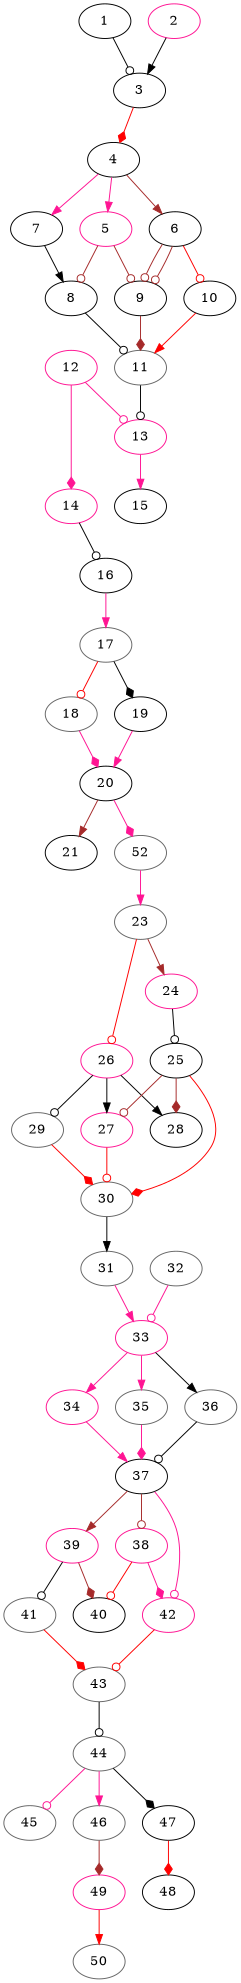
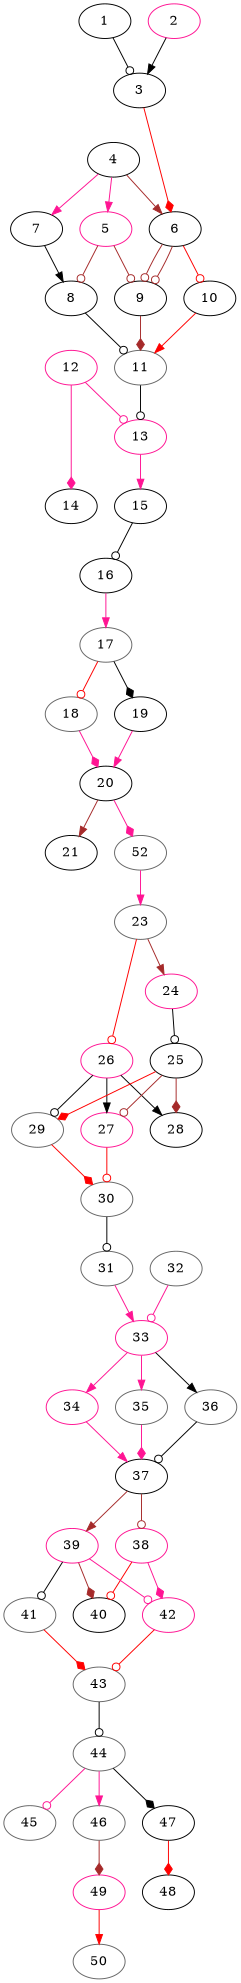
edge "3" -> "4": now "3" -> "6"
node "14": color deeppink -> black
edge "14" -> "16": now "15" -> "16"
edge "25" -> "30": now "25" -> "29"
edge "30" -> "31": arrowhead normal -> odot
edge "37" -> "42": now "39" -> "42"
